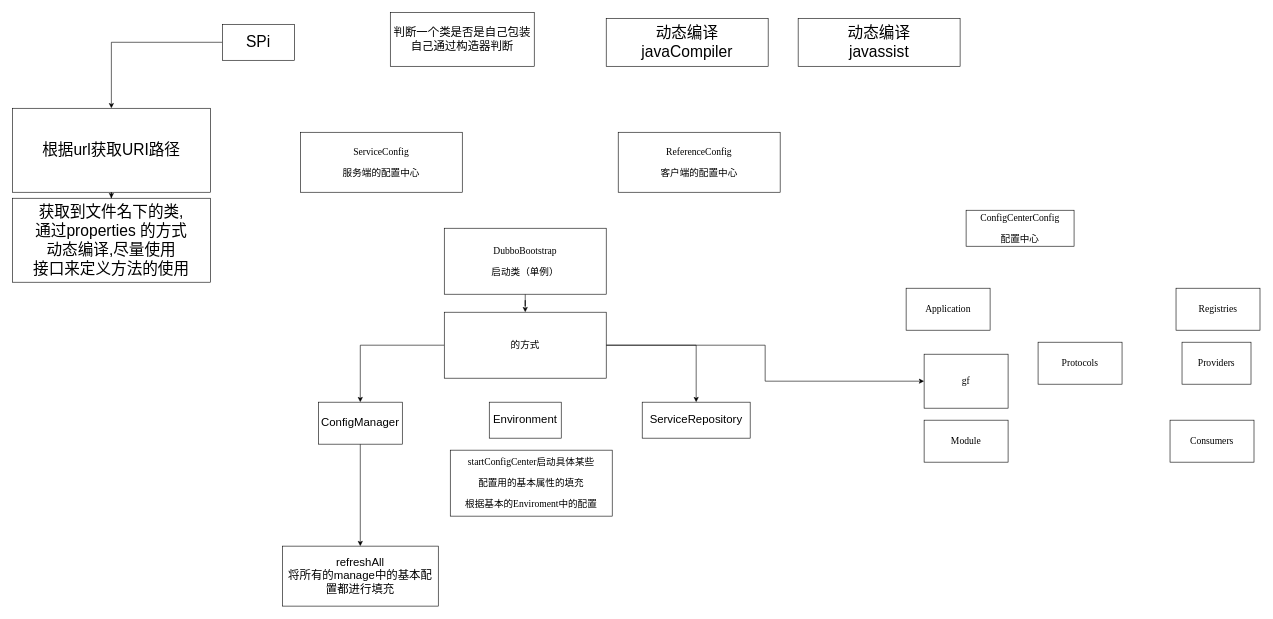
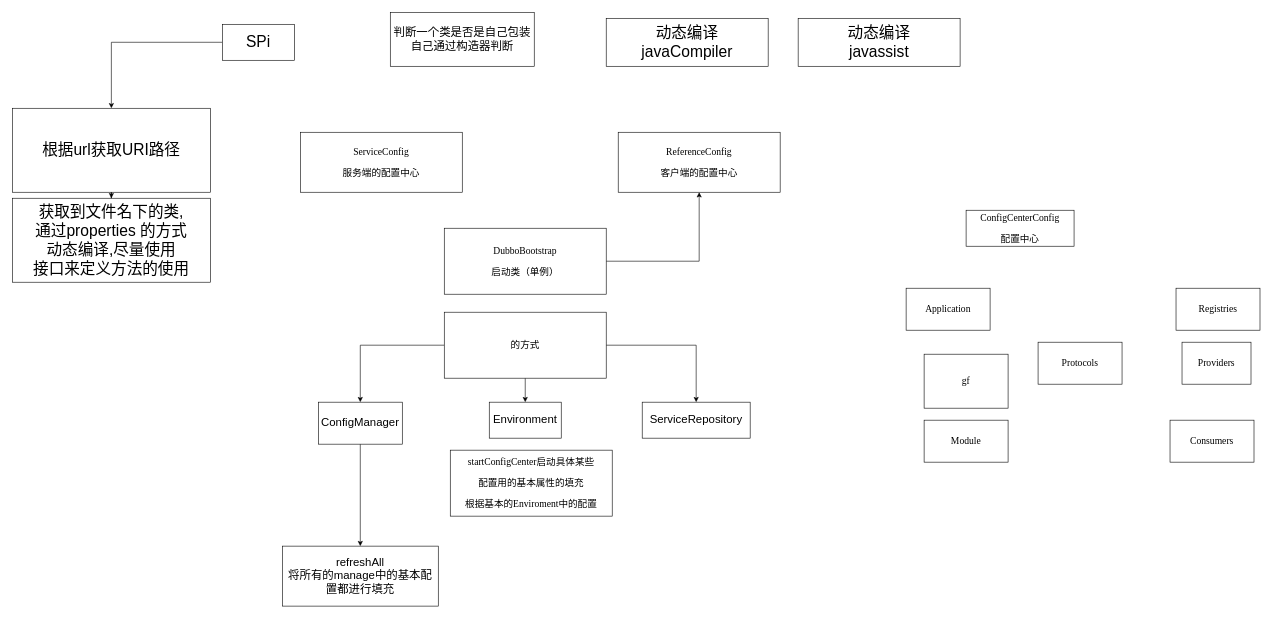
edge "DubboBootstrap启动类（单例）" -> "的方式": now "DubboBootstrap启动类（单例）" -> "ReferenceConfig客户端的配置中心"
edge "的方式" -> "gf": now "的方式" -> "Environment"
